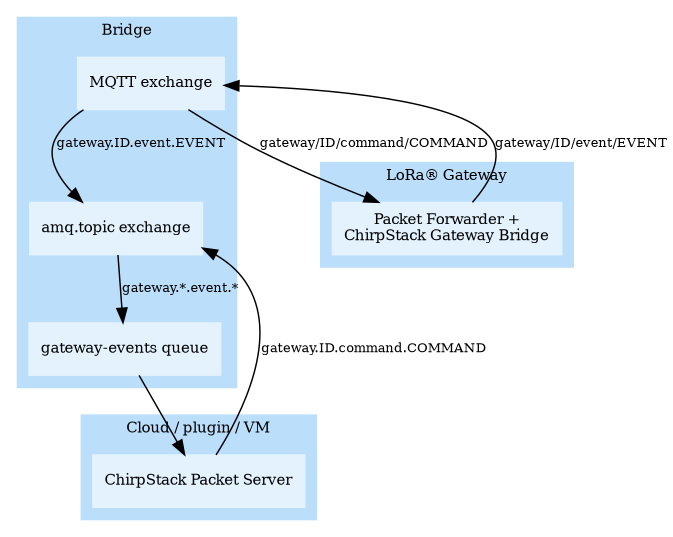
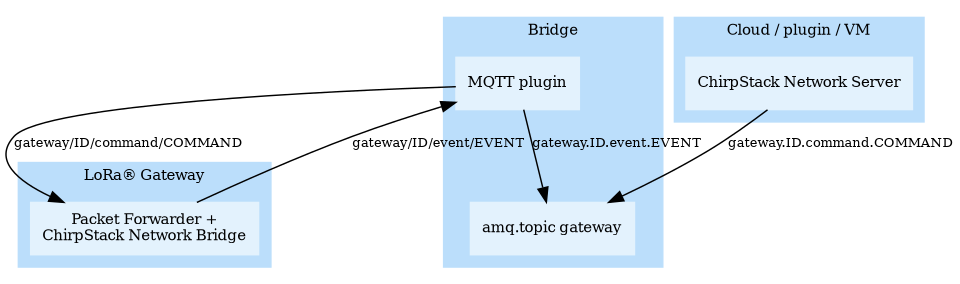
node "MQTT exchange": label "MQTT exchange" -> "MQTT plugin"
node "amq.topic exchange": label "amq.topic exchange" -> "amq.topic gateway"
node "Packet Forwarder + ChirpStack Gateway Bridge": label "Packet Forwarder + ChirpStack Gateway Bridge" -> "Packet Forwarder + ChirpStack Network Bridge"
node "gateway-events queue": removed
node "ChirpStack Packet Server": label "ChirpStack Packet Server" -> "ChirpStack Network Server"
